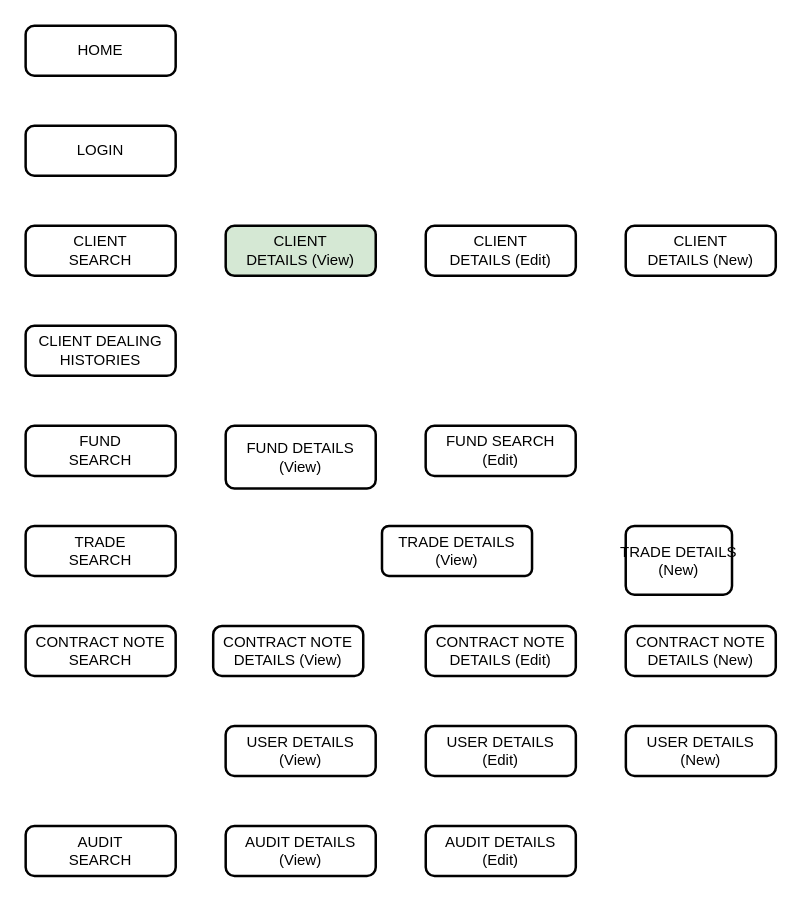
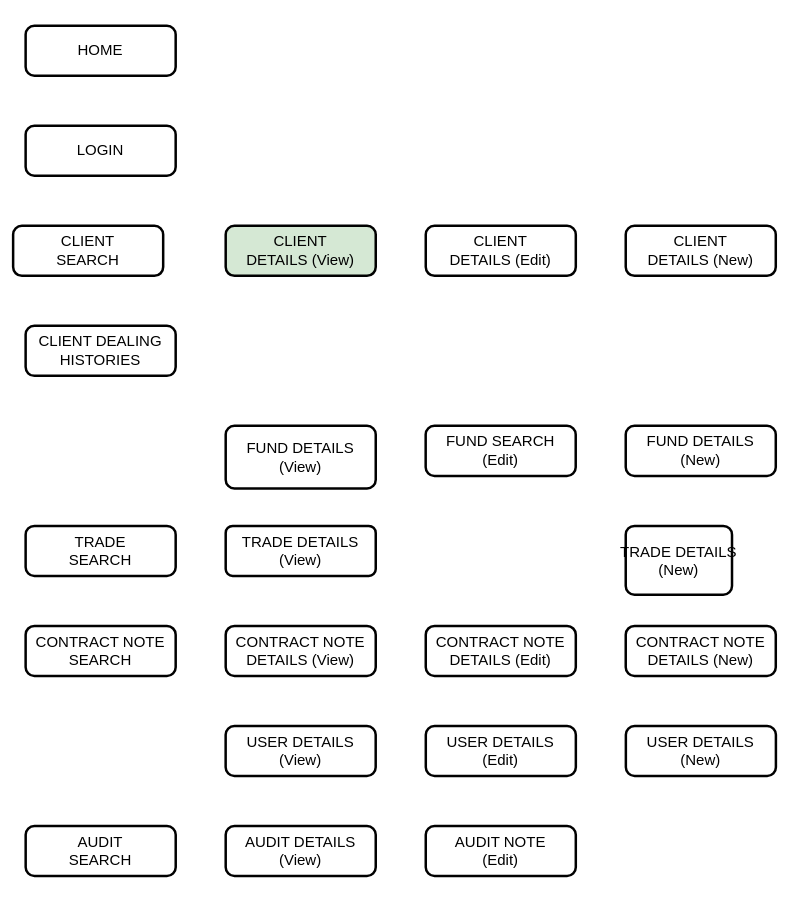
node "CLIENT SEARCH": moved (101, 251) -> (88, 251)
node "FUND SEARCH": removed
node "FUND DETAILS (New)": added
node "TRADE DETAILS (View)": moved (457, 551) -> (301, 551)
node "CONTRACT NOTE DETAILS (View)": moved (288, 651) -> (301, 651)
node "AUDIT DETAILS (Edit)": label "AUDIT DETAILS (Edit)" -> "AUDIT NOTE (Edit)"
